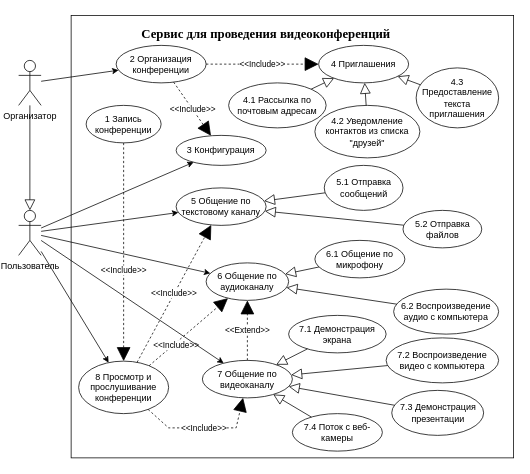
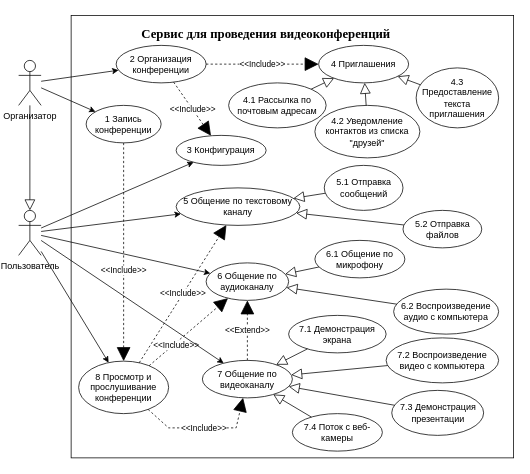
edge "Организатор" -> "1 Запись конференции": added
node "5 Общение по текстовому каналу": size 90x38 -> 124x38
